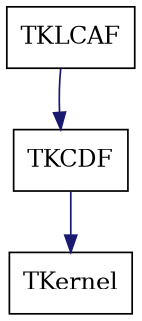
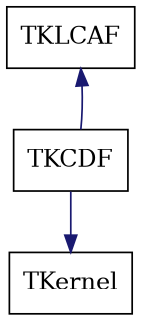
edge "TKLCAF" -> "TKCDF": reversed
